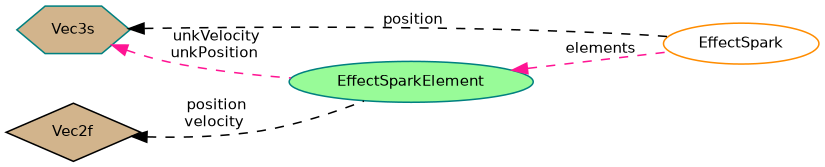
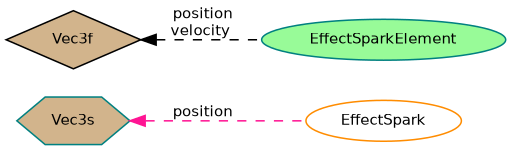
edge "EffectSpark" -> "Vec3s": color black -> deeppink
edge "EffectSpark" -> "EffectSparkElement": removed, label "elements"
edge "EffectSparkElement" -> "Vec3s": removed, label "unkVelocity unkPosition"
node "Vec2f": label "Vec2f" -> "Vec3f"
